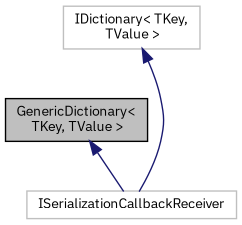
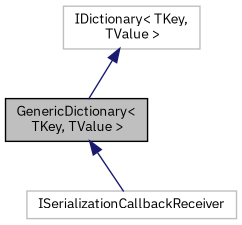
edge "ISerializationCallbackReceiver" -> "IDictionary< TKey, TValue >": now "GenericDictionary< TKey, TValue >" -> "IDictionary< TKey, TValue >"
